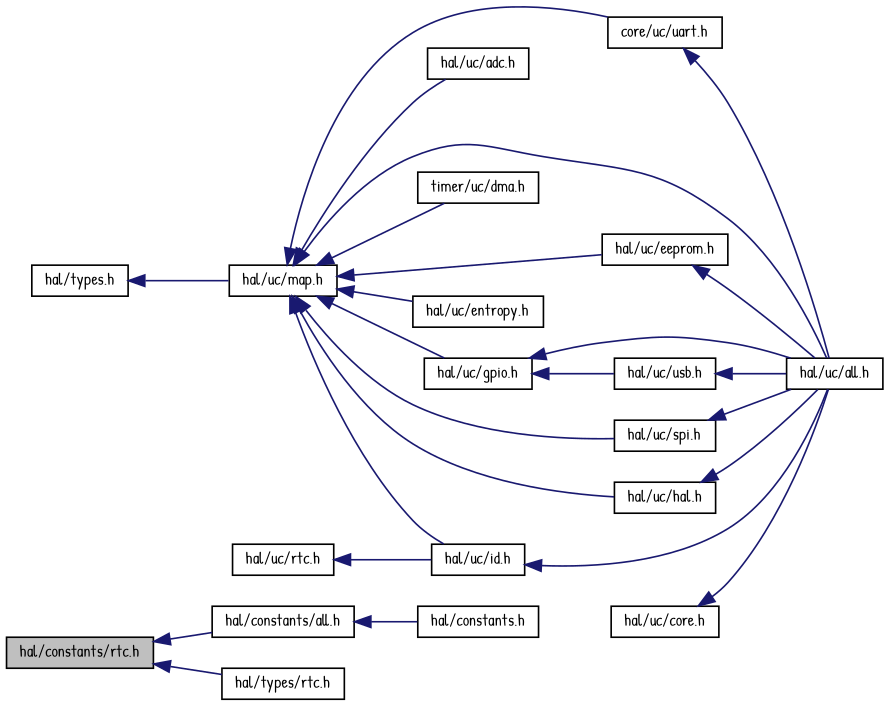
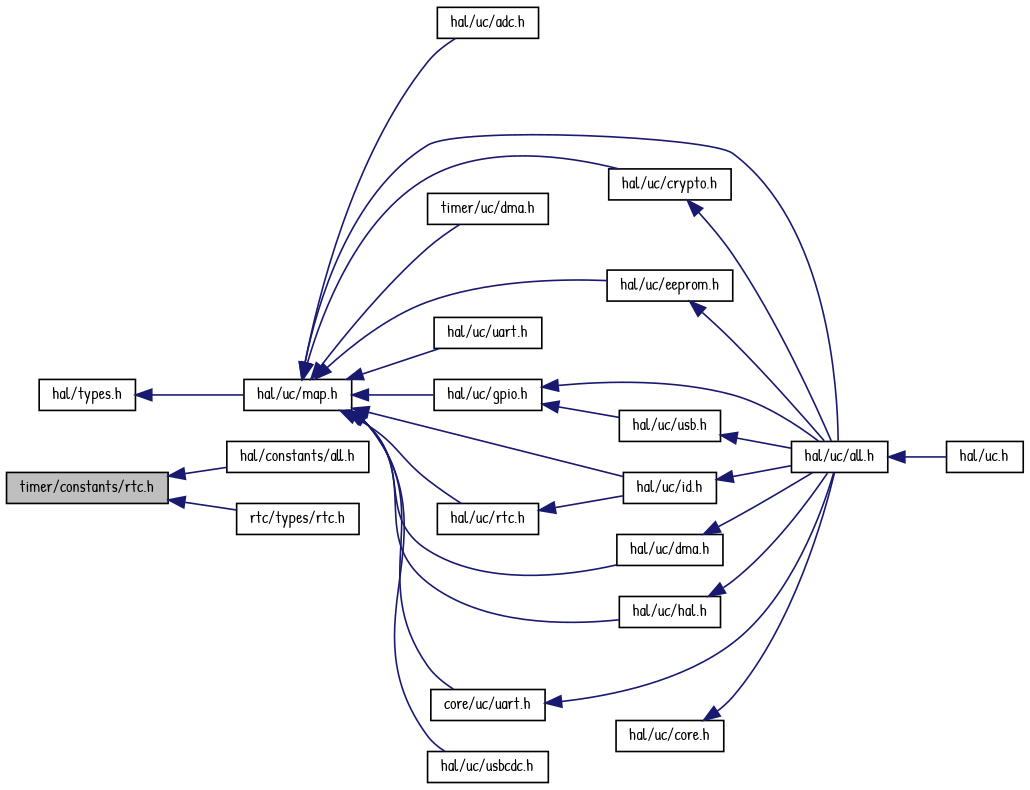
node "hal/uc/crypto.h": added
node "hal/uc/entropy.h": label "hal/uc/entropy.h" -> "hal/uc/uart.h"
node "hal/uc/spi.h": label "hal/uc/spi.h" -> "hal/uc/dma.h"
node "hal/uc.h": added
edge "hal/uc/rtc.h" -> "hal/uc/map.h": added
node "hal/constants.h": removed
node "hal/constants/rtc.h": label "hal/constants/rtc.h" -> "timer/constants/rtc.h"
node "hal/types/rtc.h": label "hal/types/rtc.h" -> "rtc/types/rtc.h"
node "hal/uc/usbcdc.h": added
